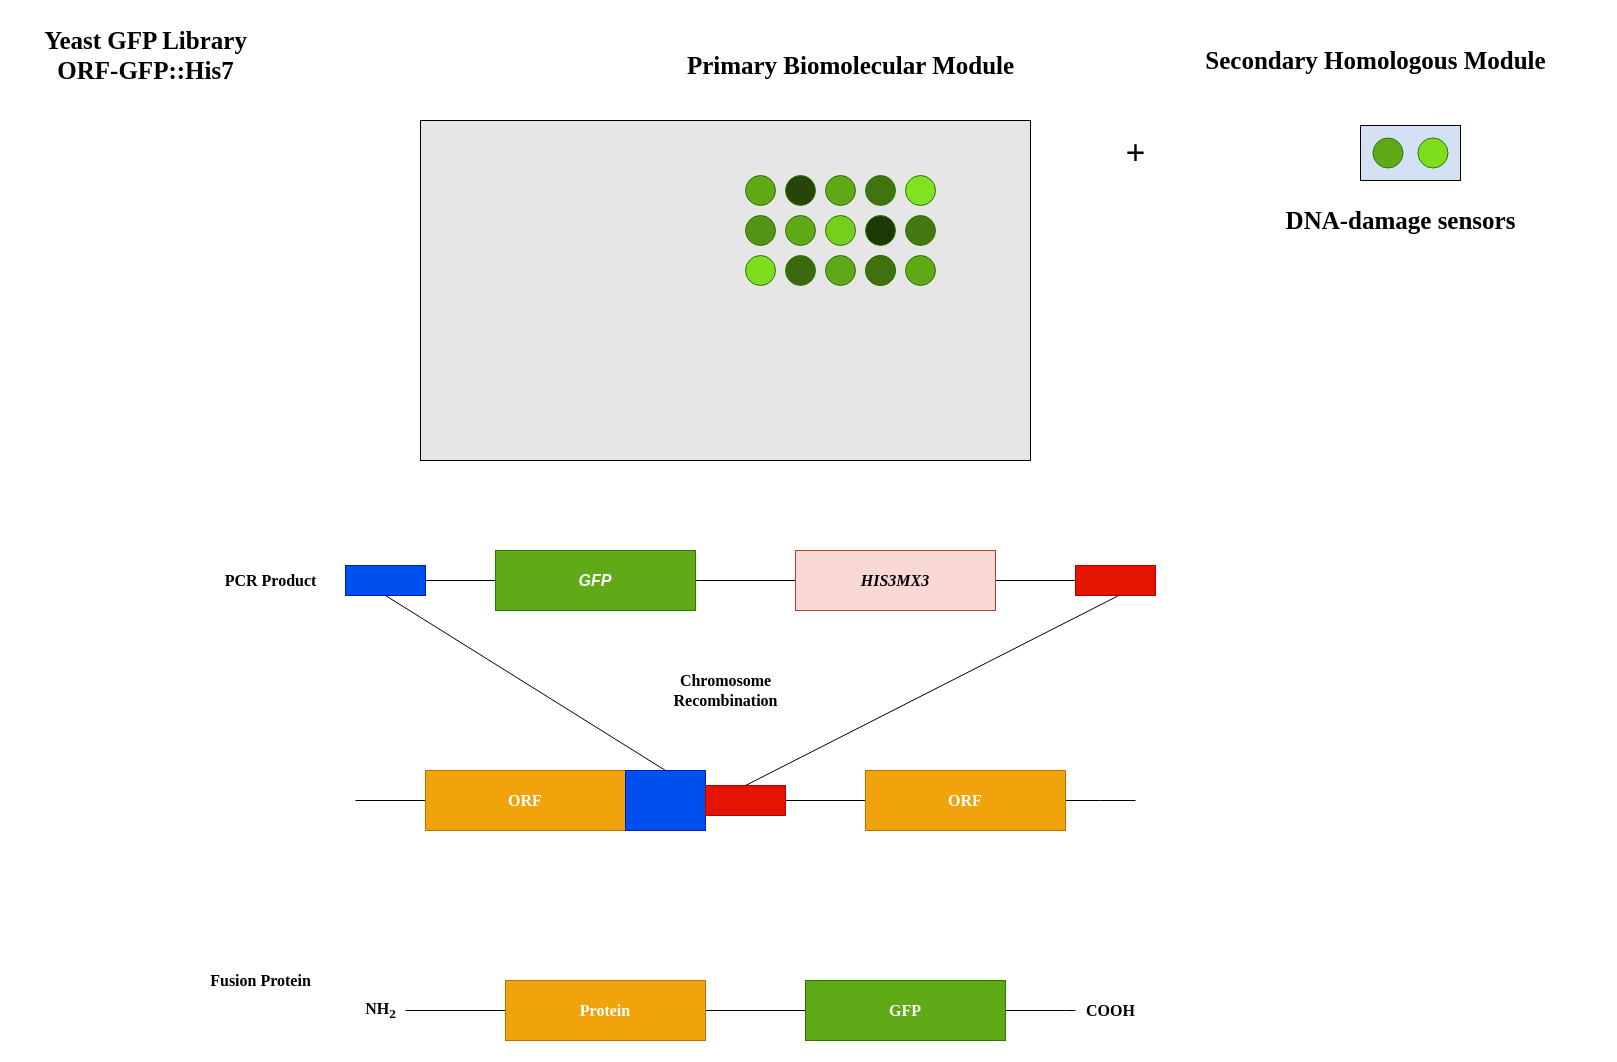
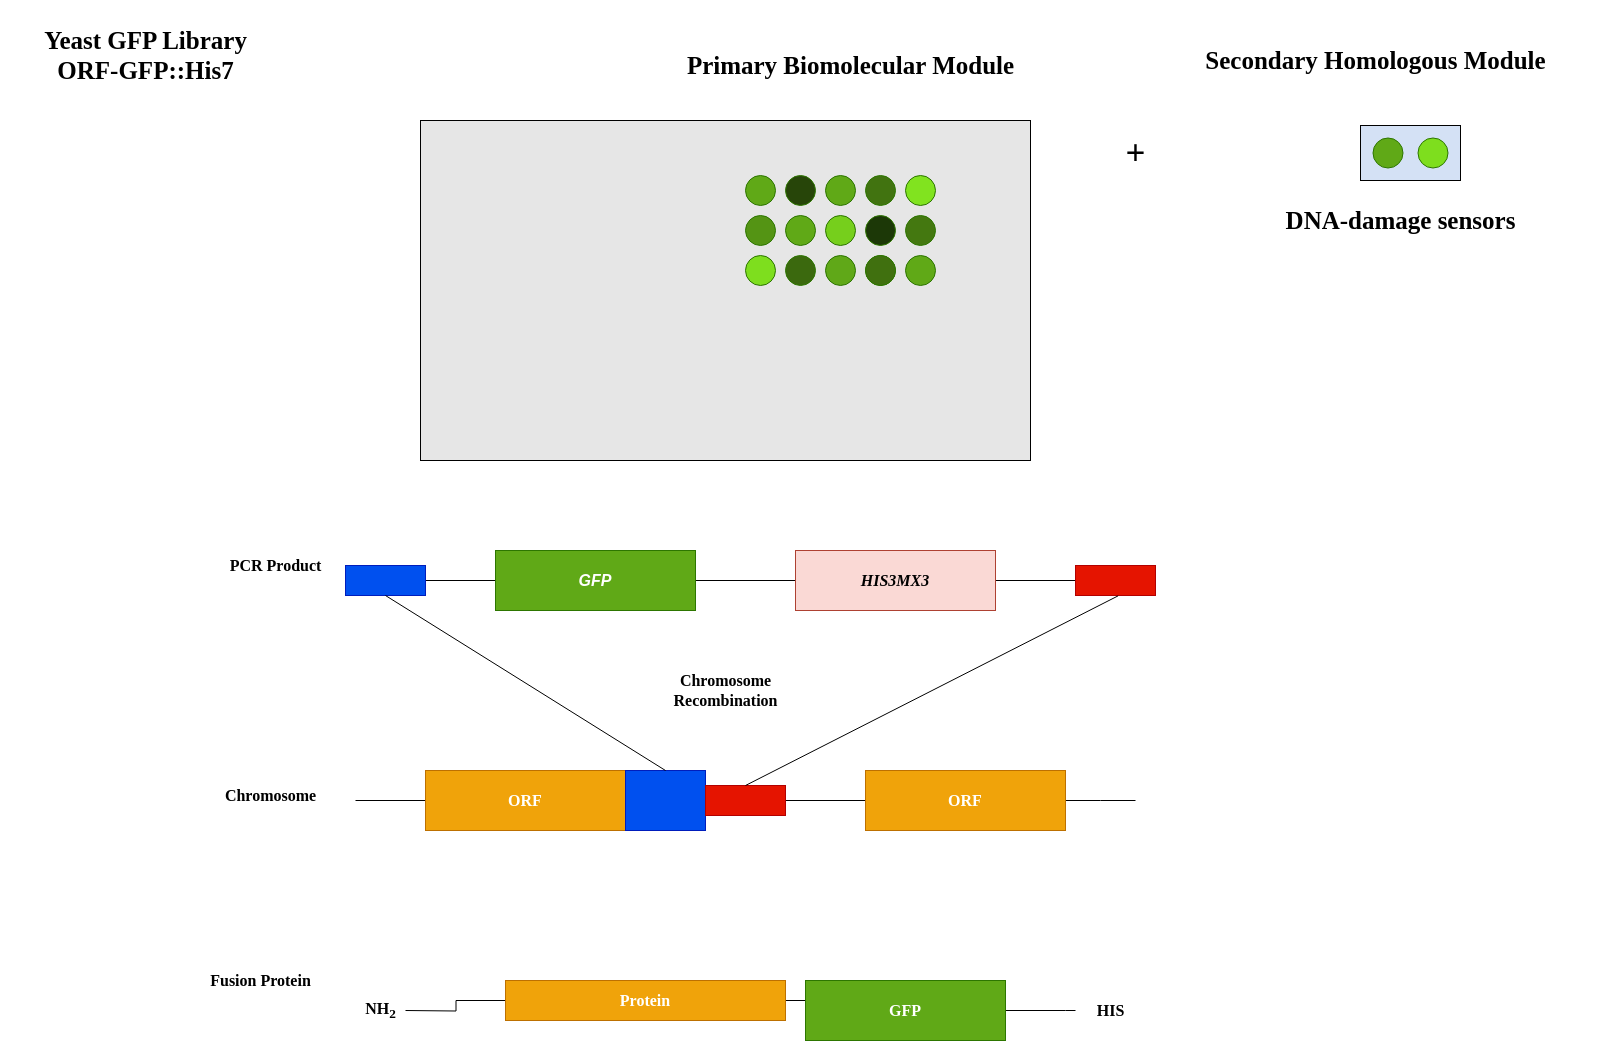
node "PCR Product": moved (271, 581) -> (276, 566)
node "Chromosome": added
node "Protein": size 200x60 -> 280x40
node "COOH": label "COOH" -> "HIS"
